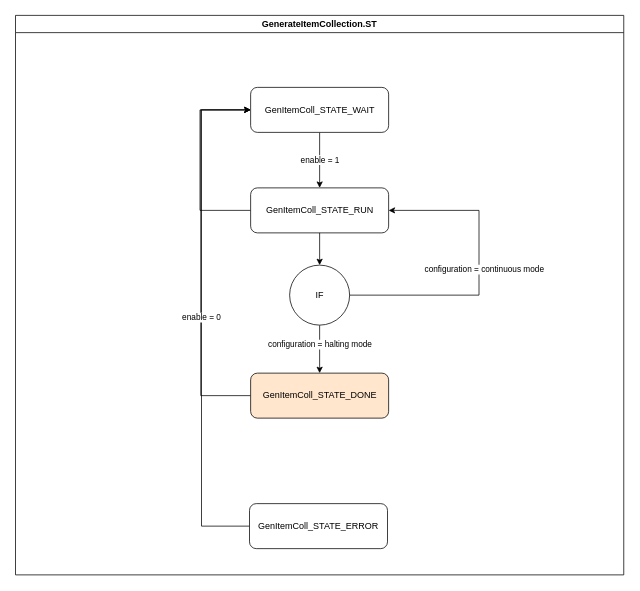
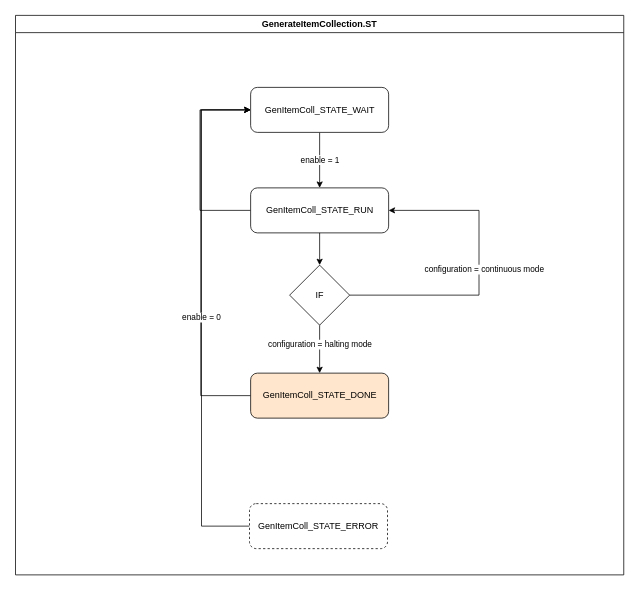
node "IF": shape ellipse -> diamond
node "GenItemColl_STATE_ERROR": style solid -> dashed
